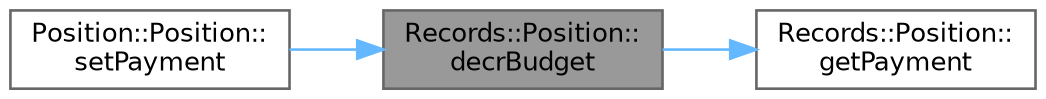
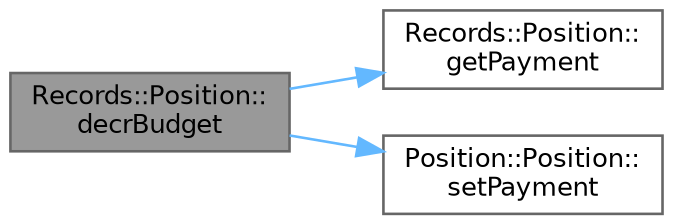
edge "Position::Position:: setPayment" -> "Records::Position:: decrBudget": reversed
